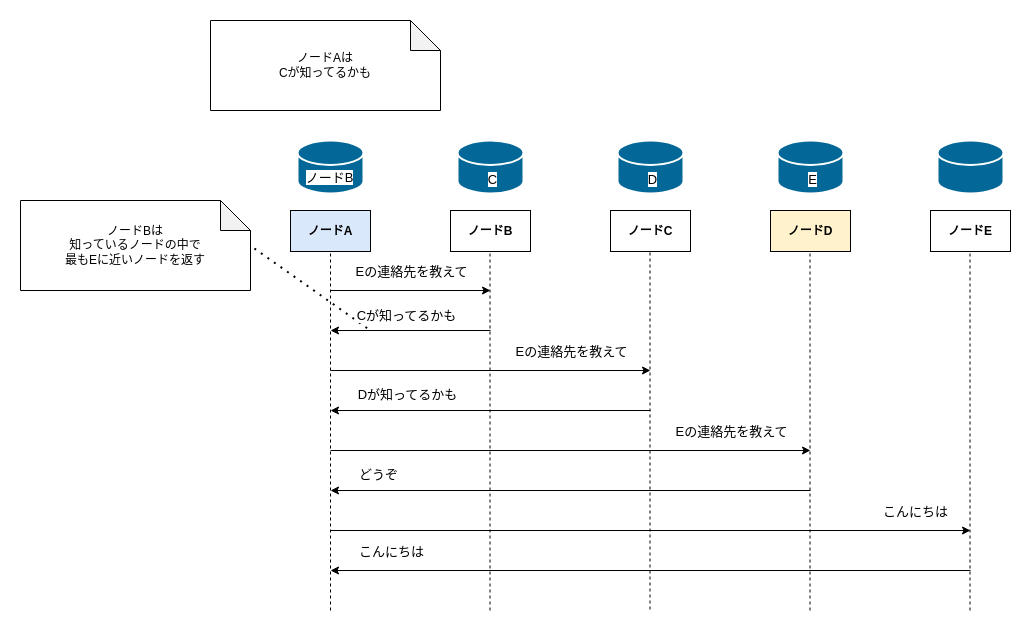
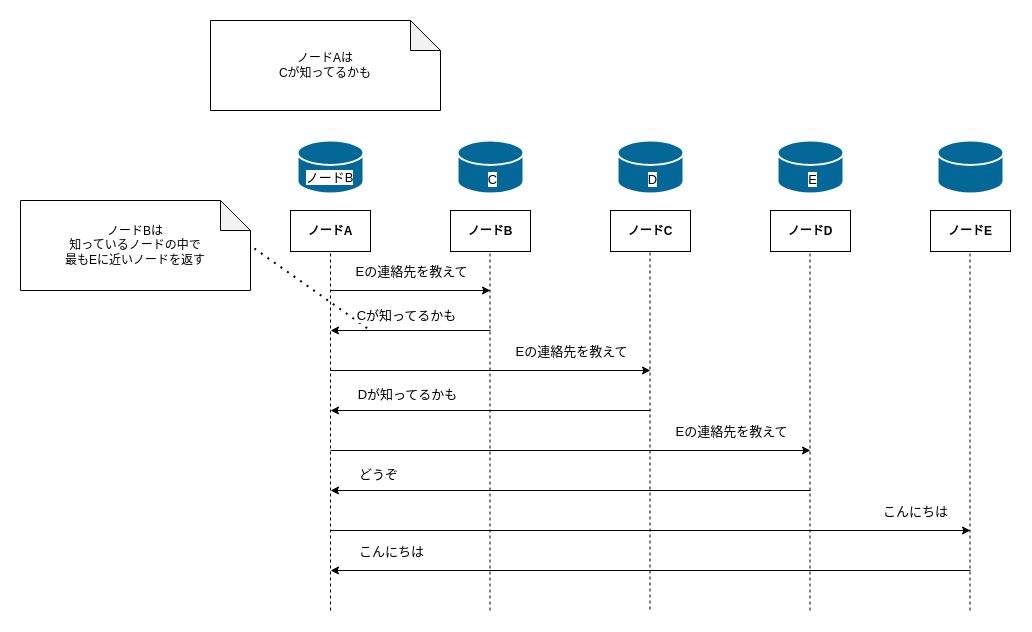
node "ノードA": fillcolor #dae8fc -> #ffffff
node "ノードD": fillcolor #fff2cc -> #ffffff
